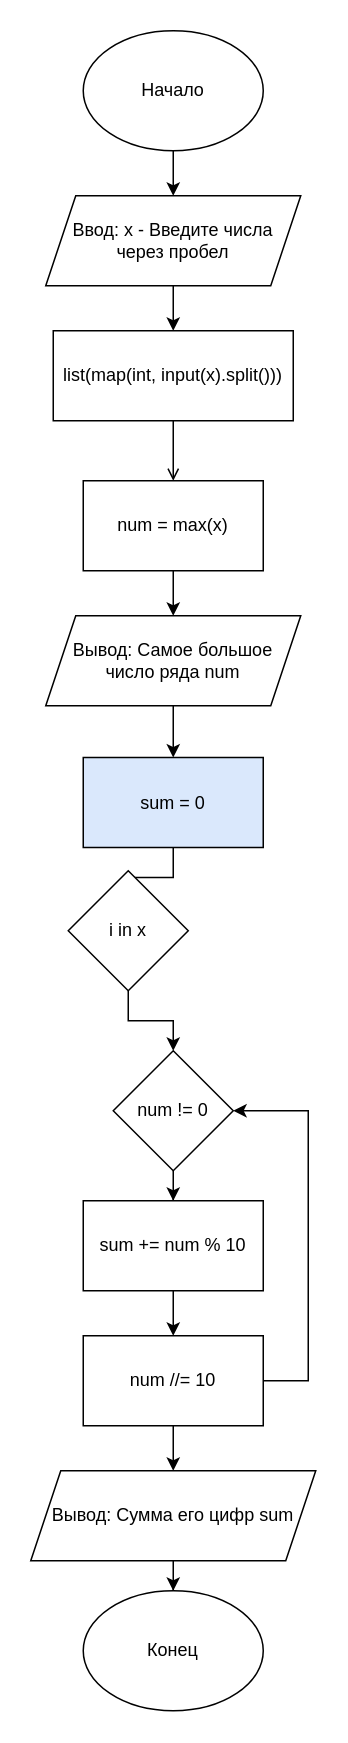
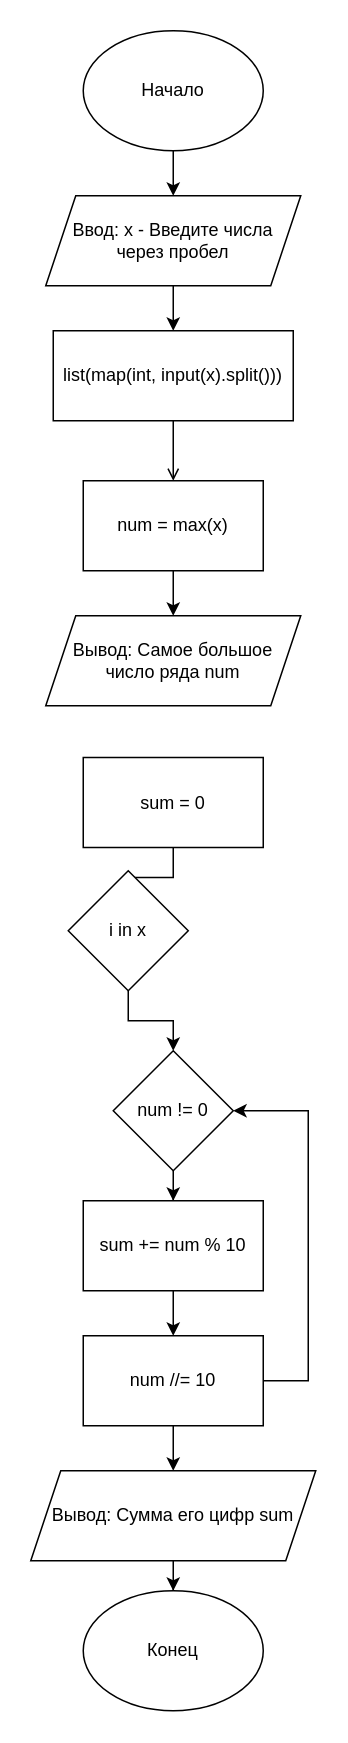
edge "Вывод: Самое большое число ряда num" -> "sum = 0": removed
node "sum = 0": fillcolor #dae8fc -> #ffffff
